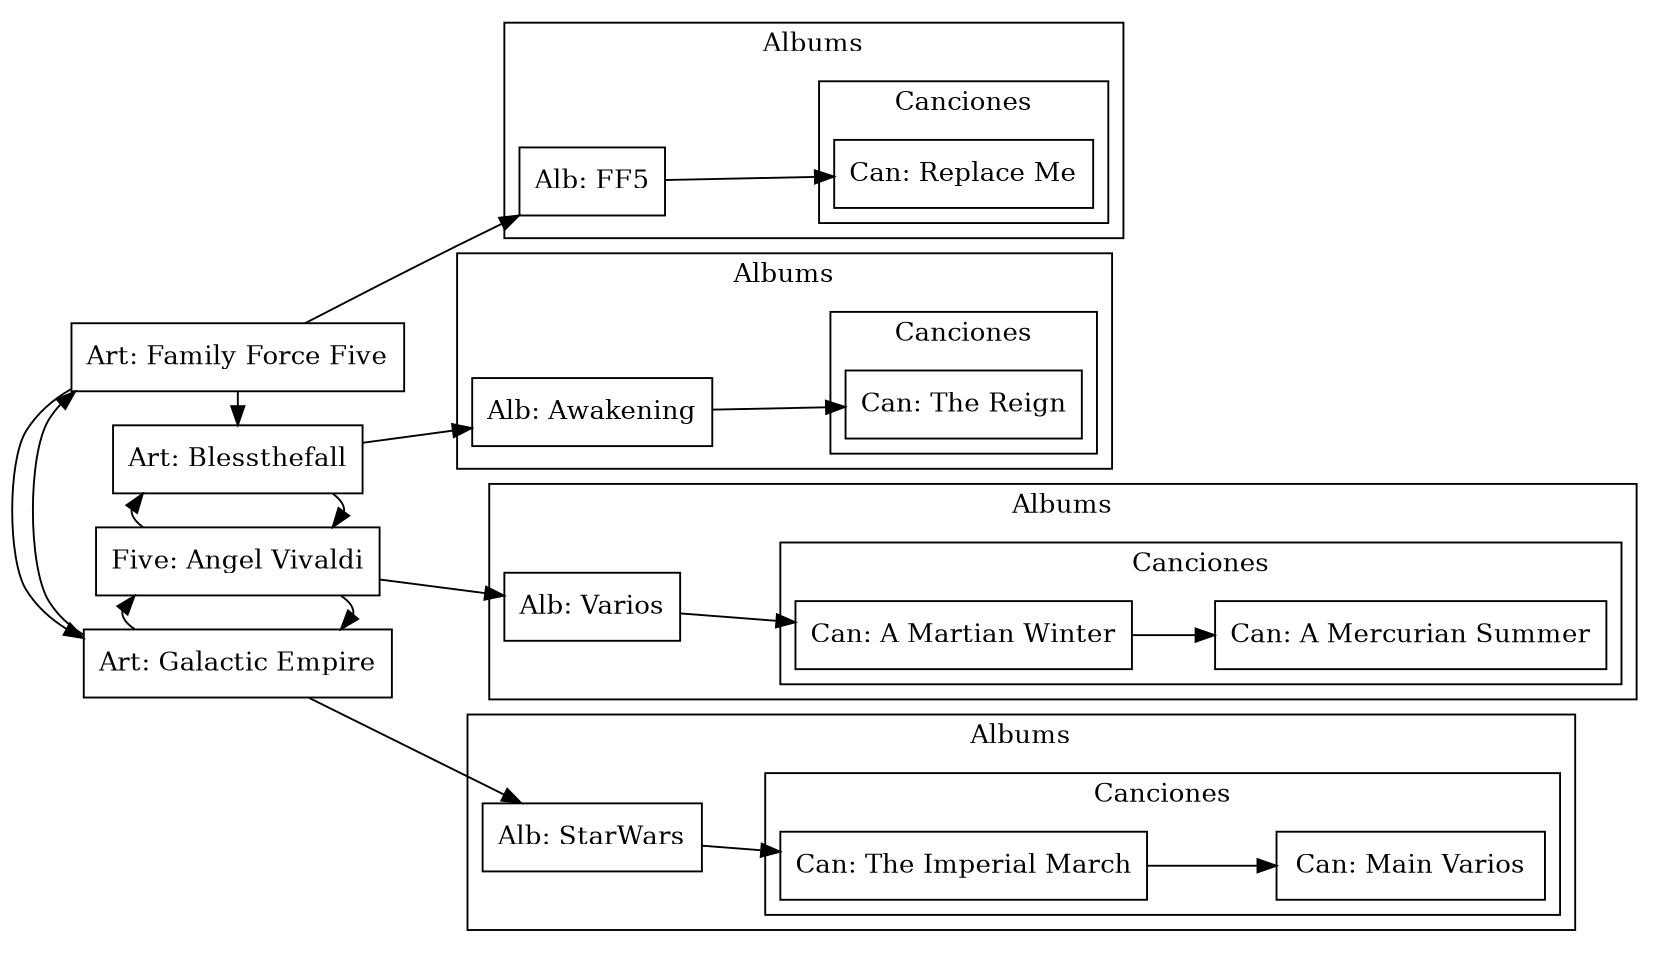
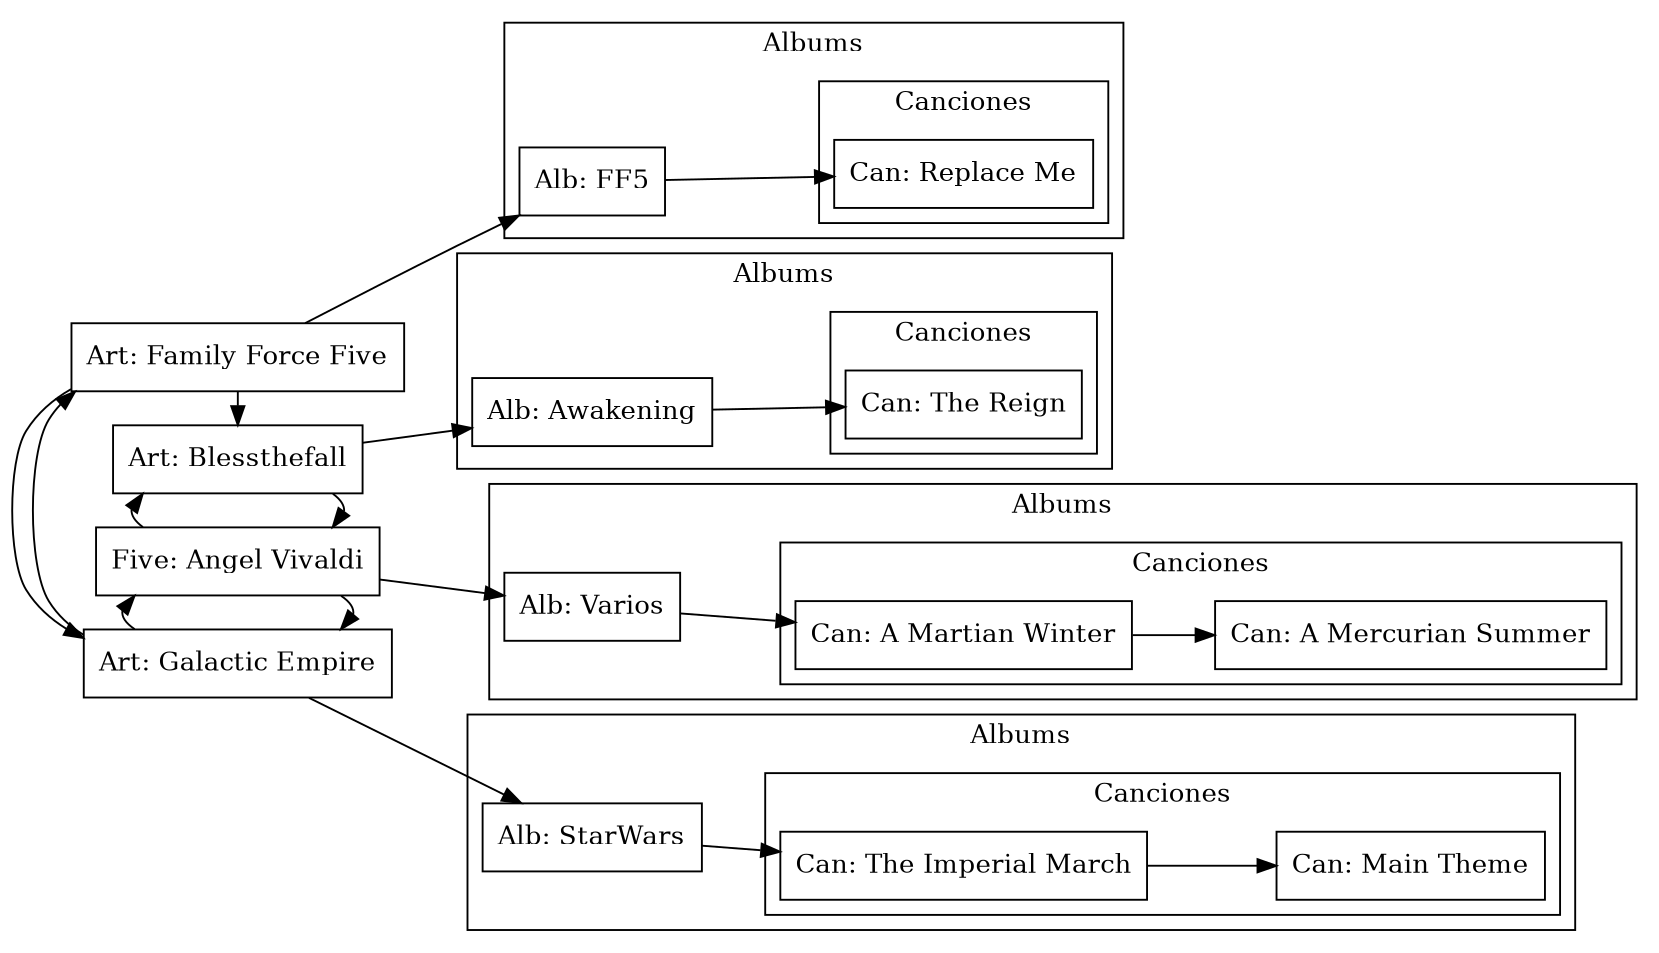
node "Can: Main Varios": label "Can: Main Varios" -> "Can: Main Theme"
